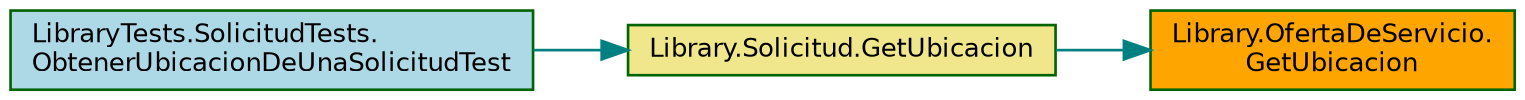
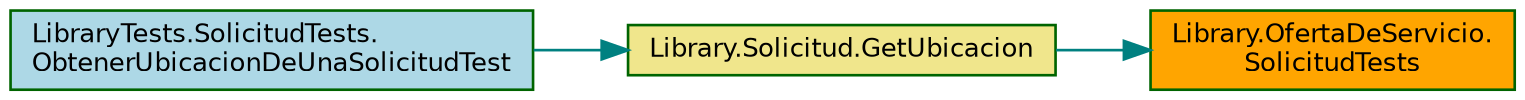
node "Library.OfertaDeServicio. GetUbicacion": label "Library.OfertaDeServicio. GetUbicacion" -> "Library.OfertaDeServicio. SolicitudTests"
